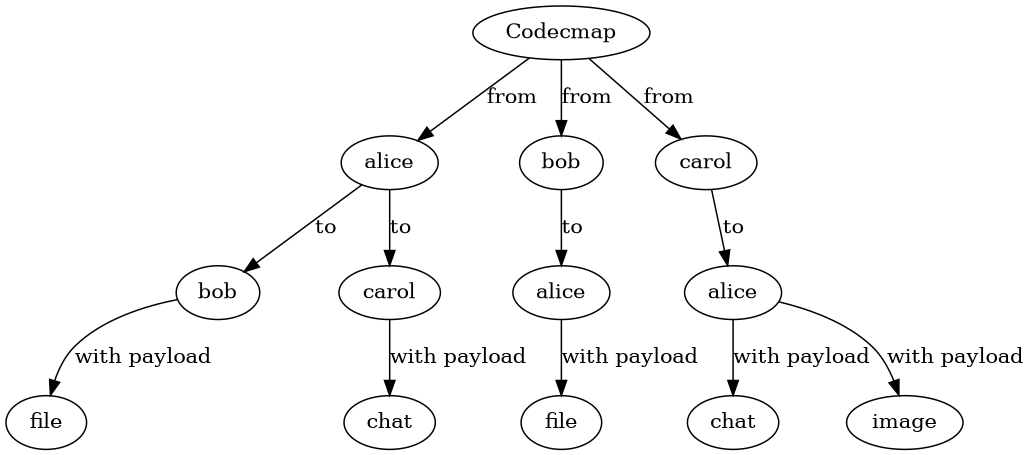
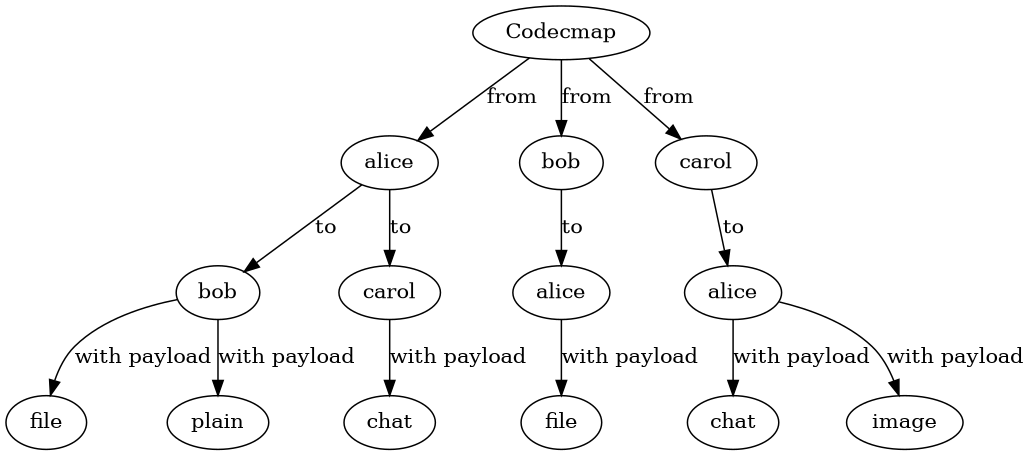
node "plain": added
